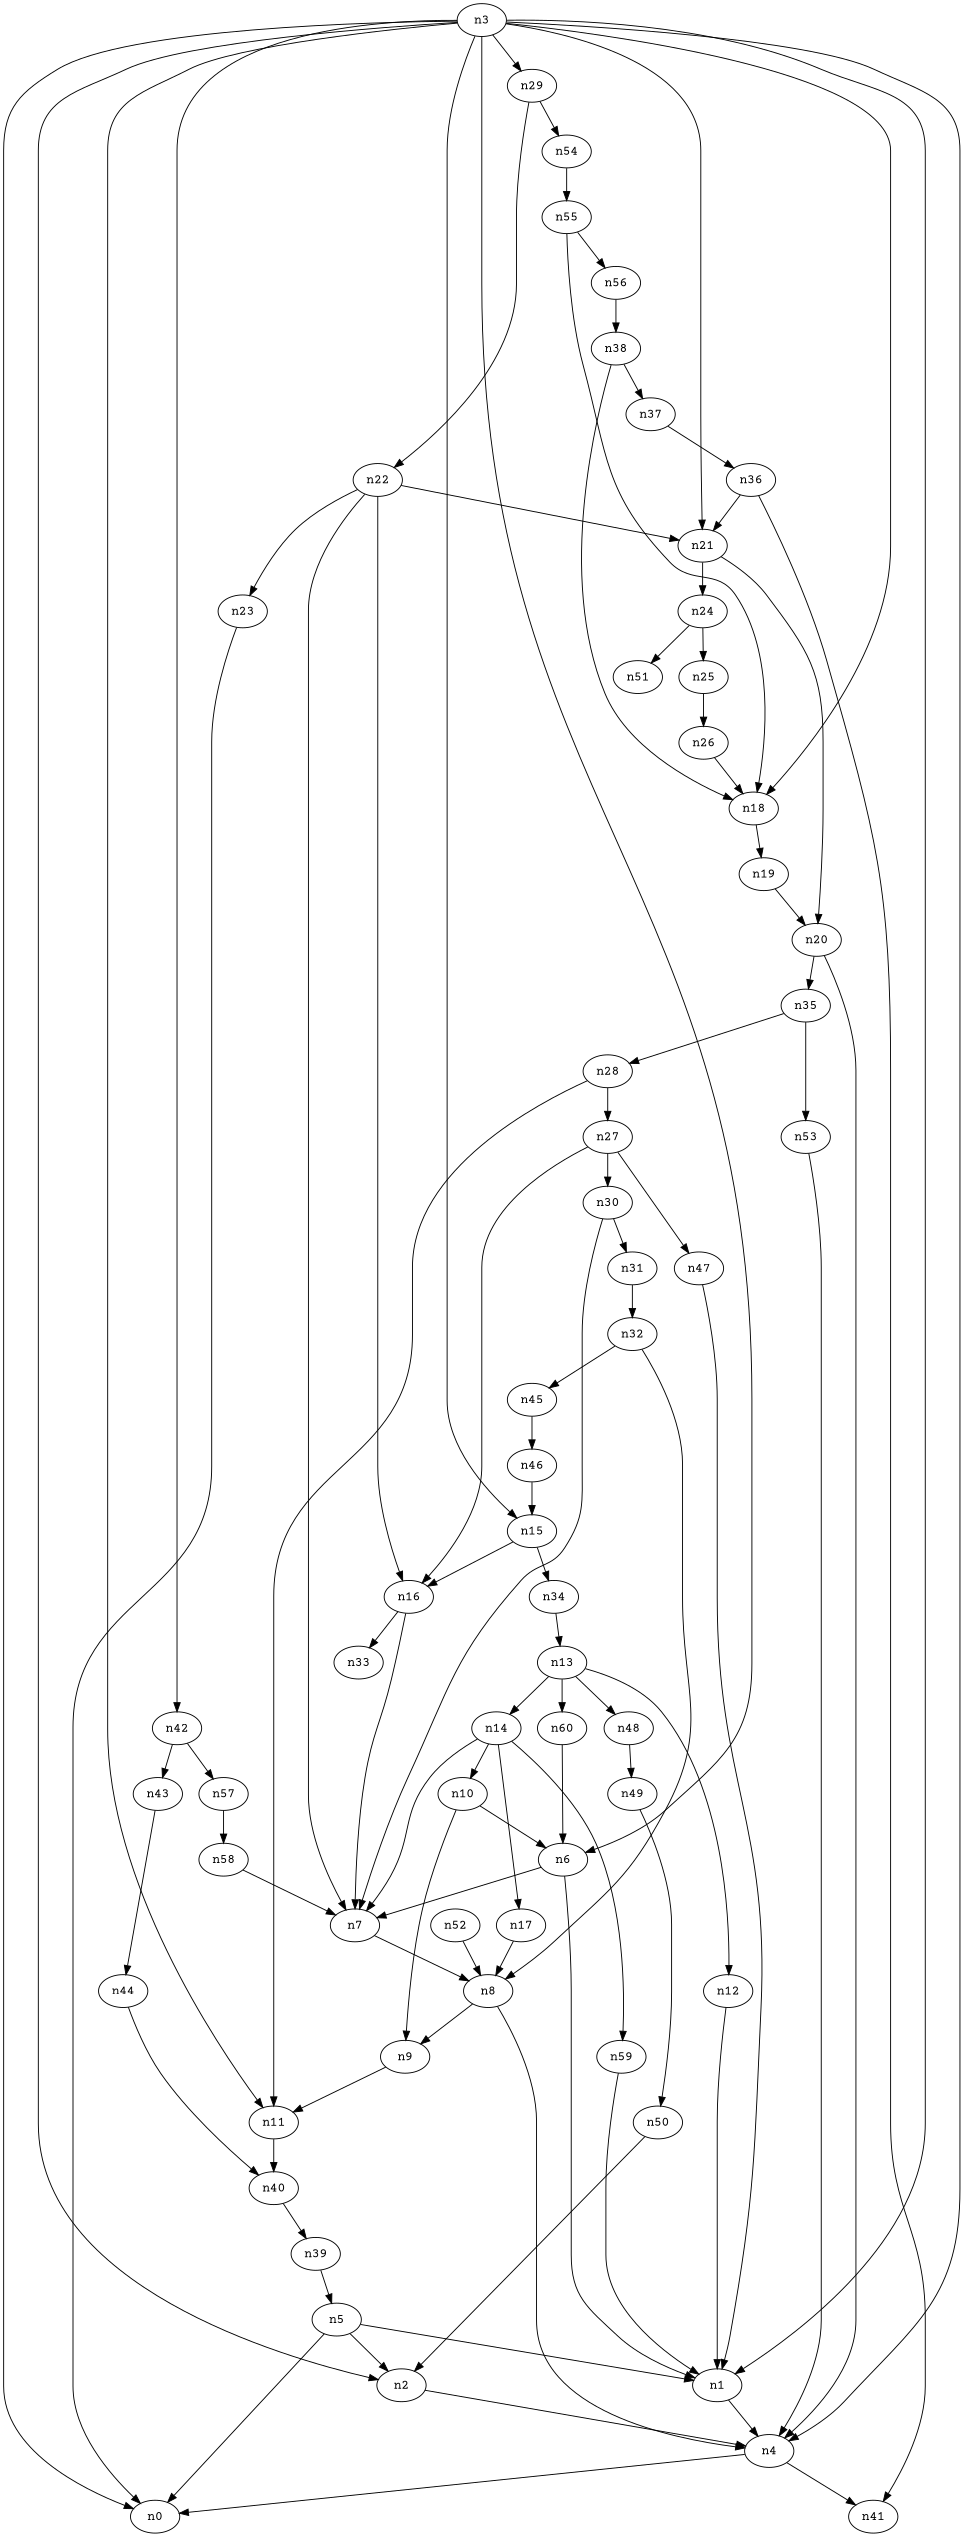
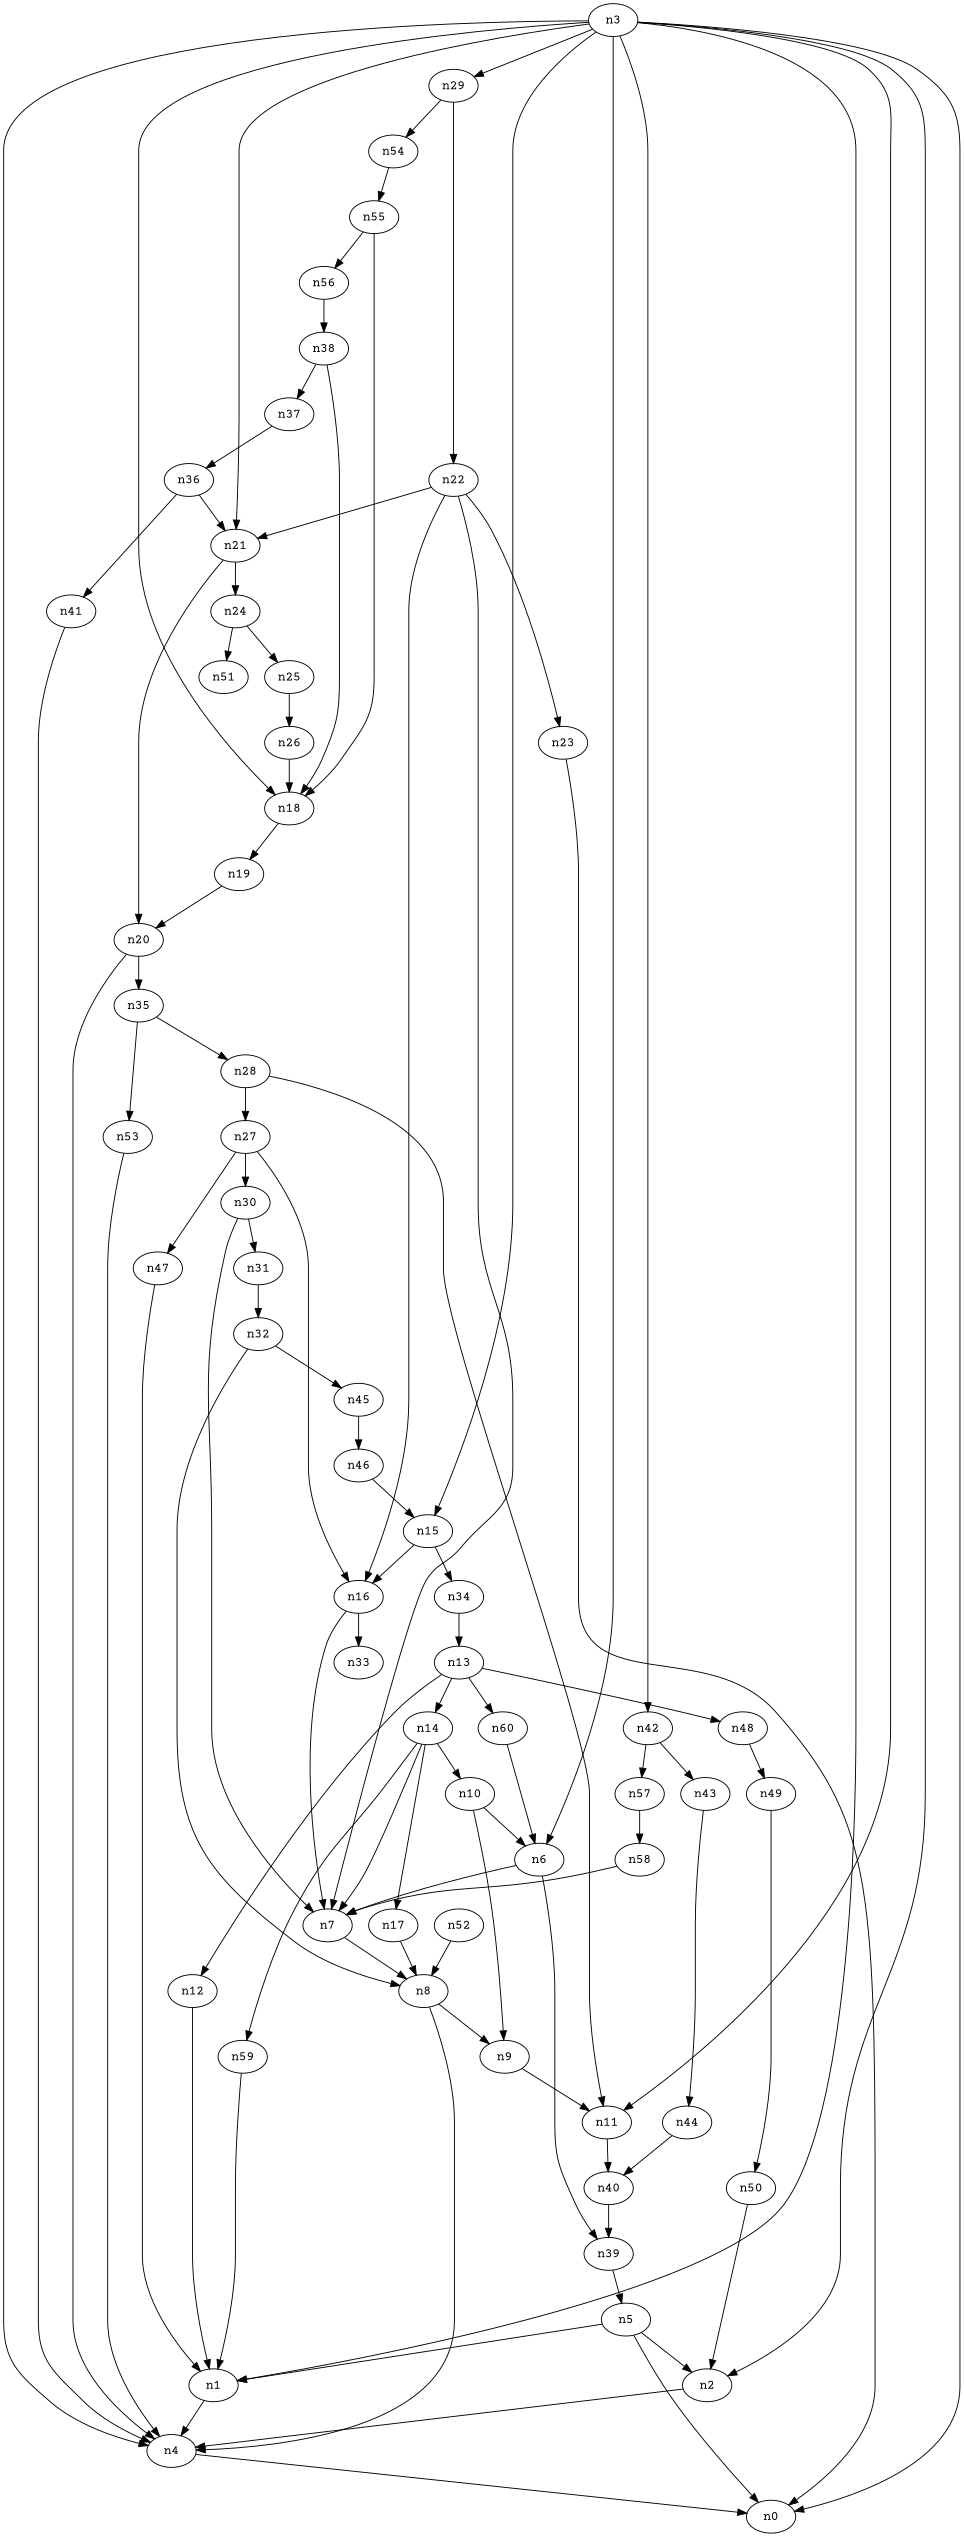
edge "n6" -> "n1": now "n6" -> "n39"
edge "n4" -> "n41": reversed
